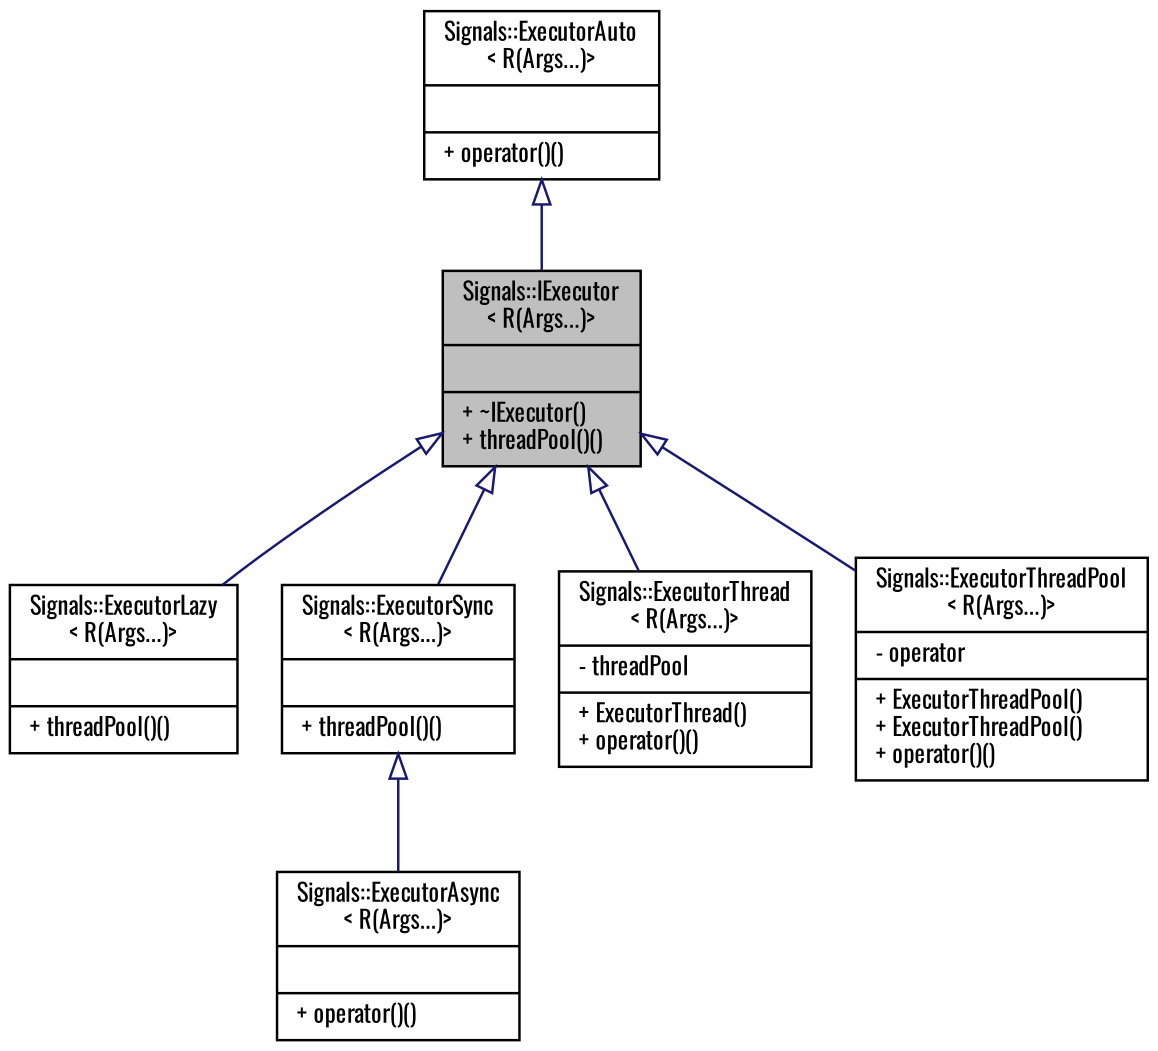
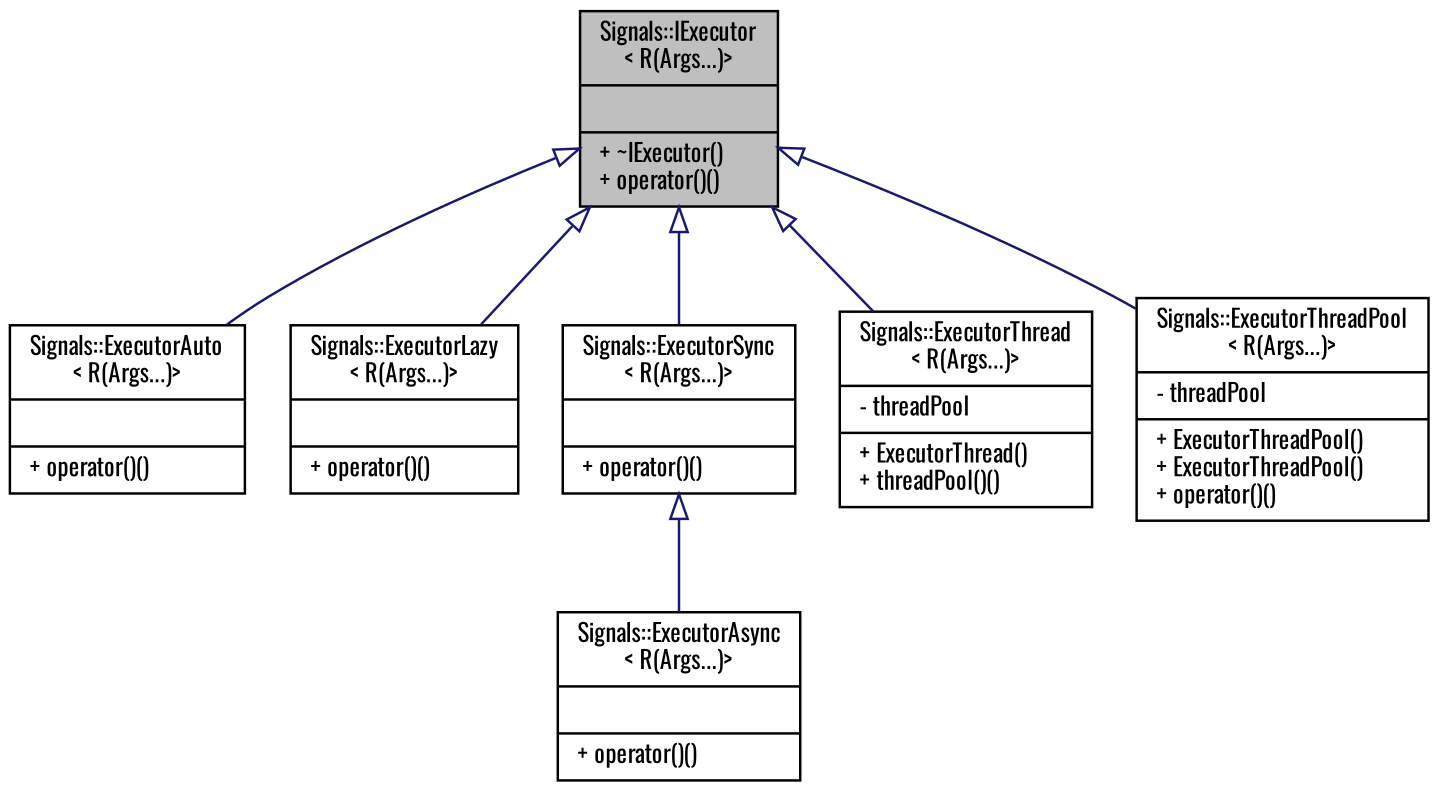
edge "Signals::IExecutor" -> "Signals::ExecutorAuto": reversed
node "Signals::IExecutor": text "+ threadPool()()" -> "+ operator()()"
node "Signals::ExecutorThreadPool": text "- operator" -> "- threadPool"
node "Signals::ExecutorLazy": text "+ threadPool()()" -> "+ operator()()"
node "Signals::ExecutorSync": text "+ threadPool()()" -> "+ operator()()"
node "Signals::ExecutorThread": text "+ operator()()" -> "+ threadPool()()"
